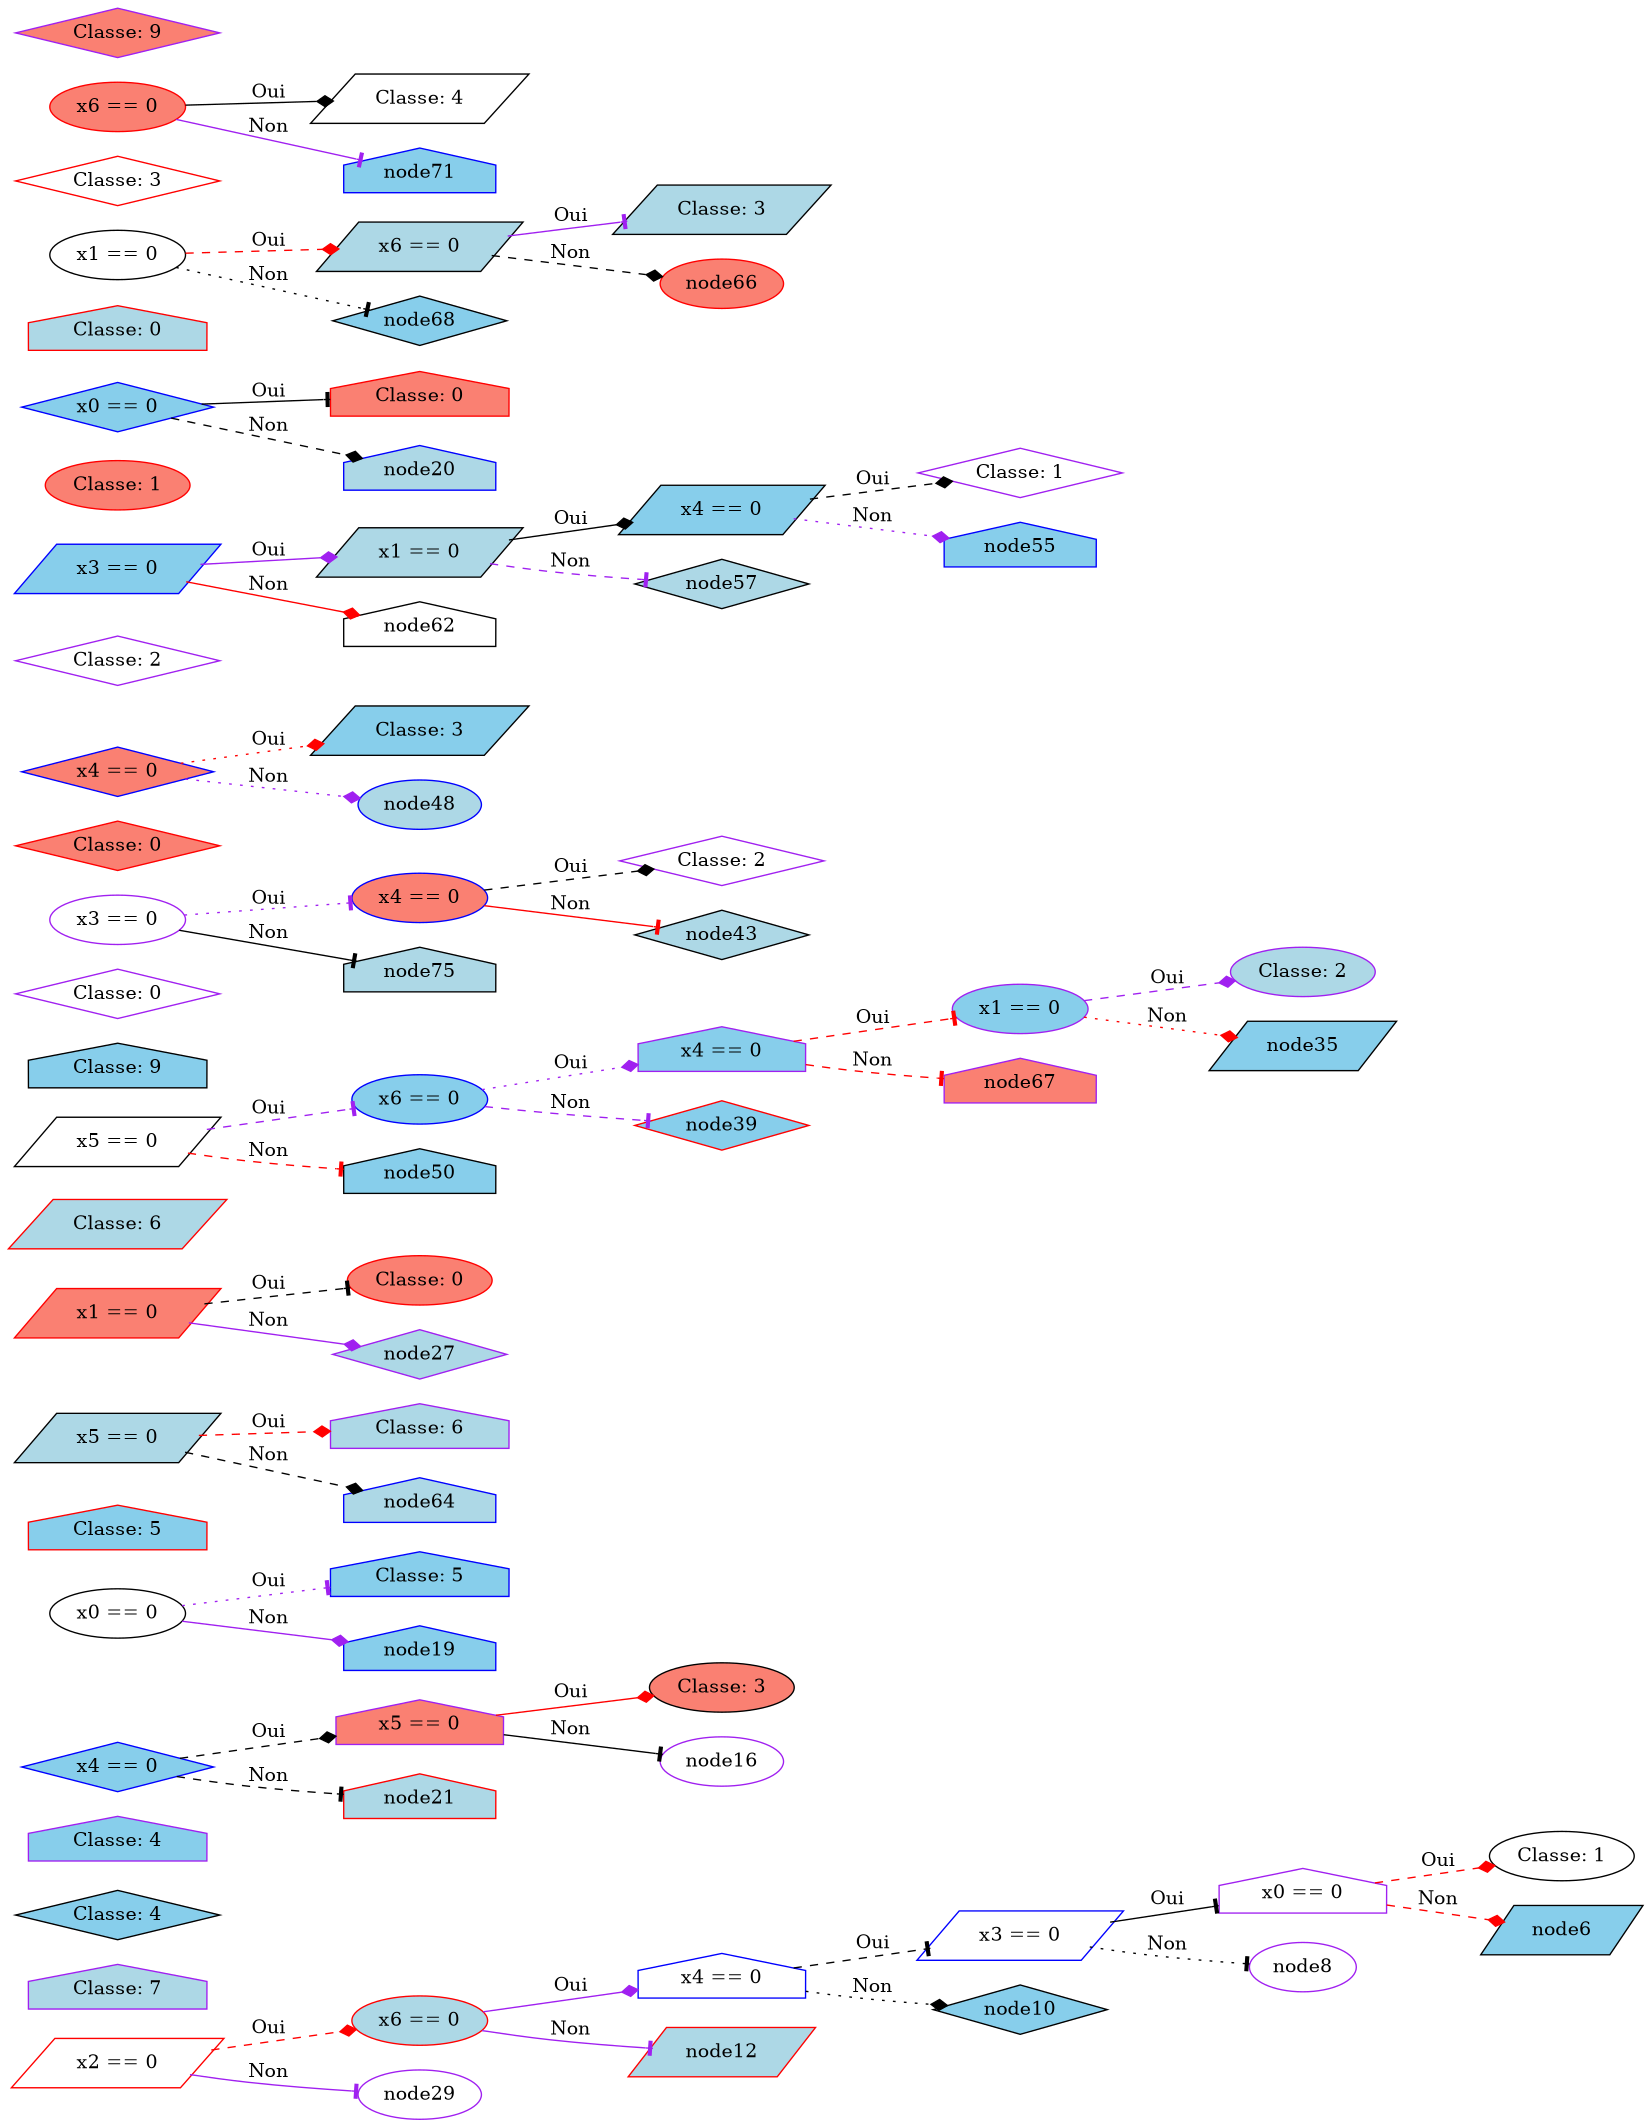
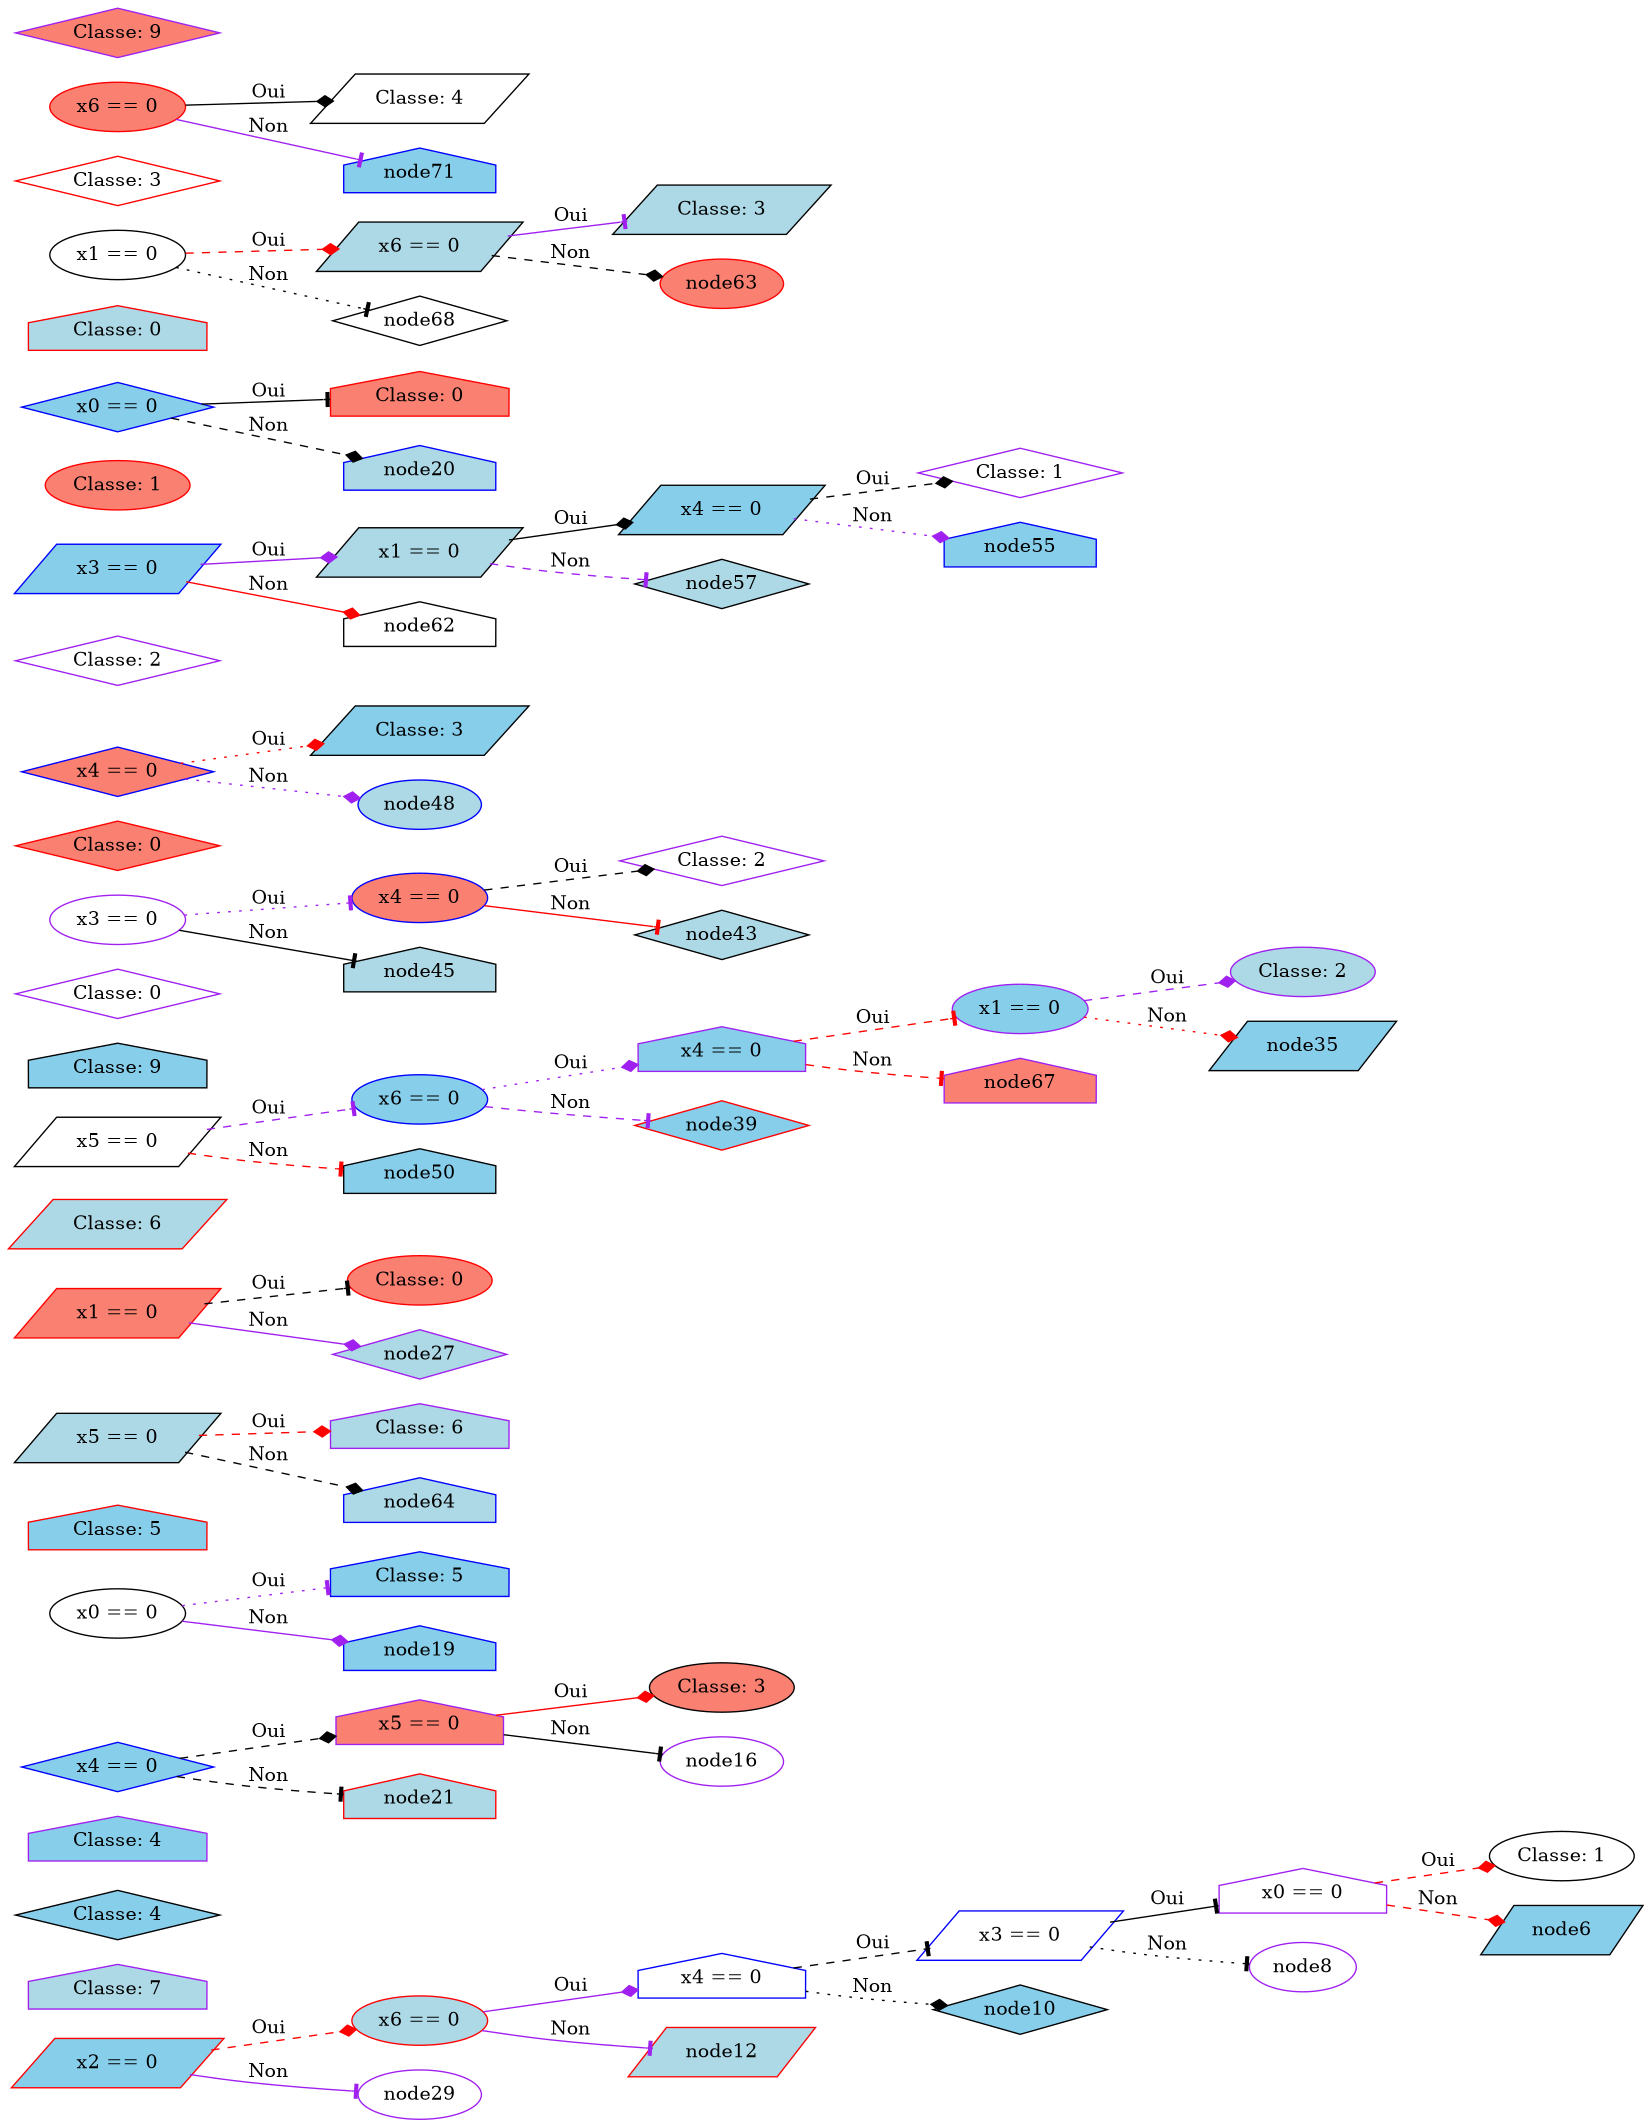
node "node66": label "node66" -> "node63"
node "node68": fillcolor skyblue -> white
node "node75": label "node75" -> "node45"
node "x2 == 0": fillcolor white -> skyblue
